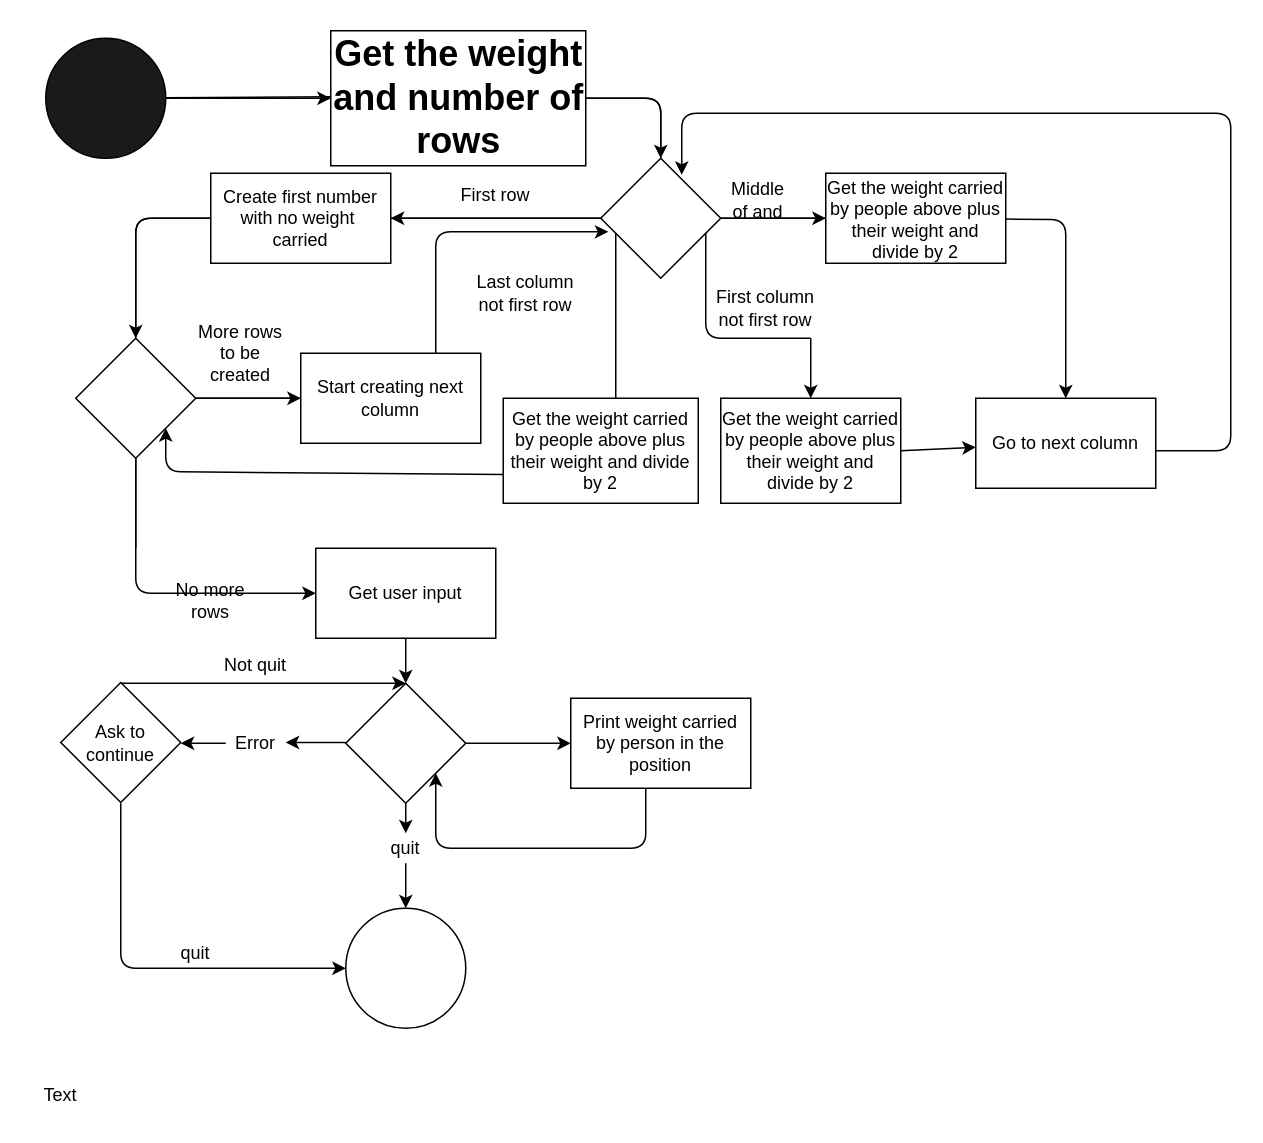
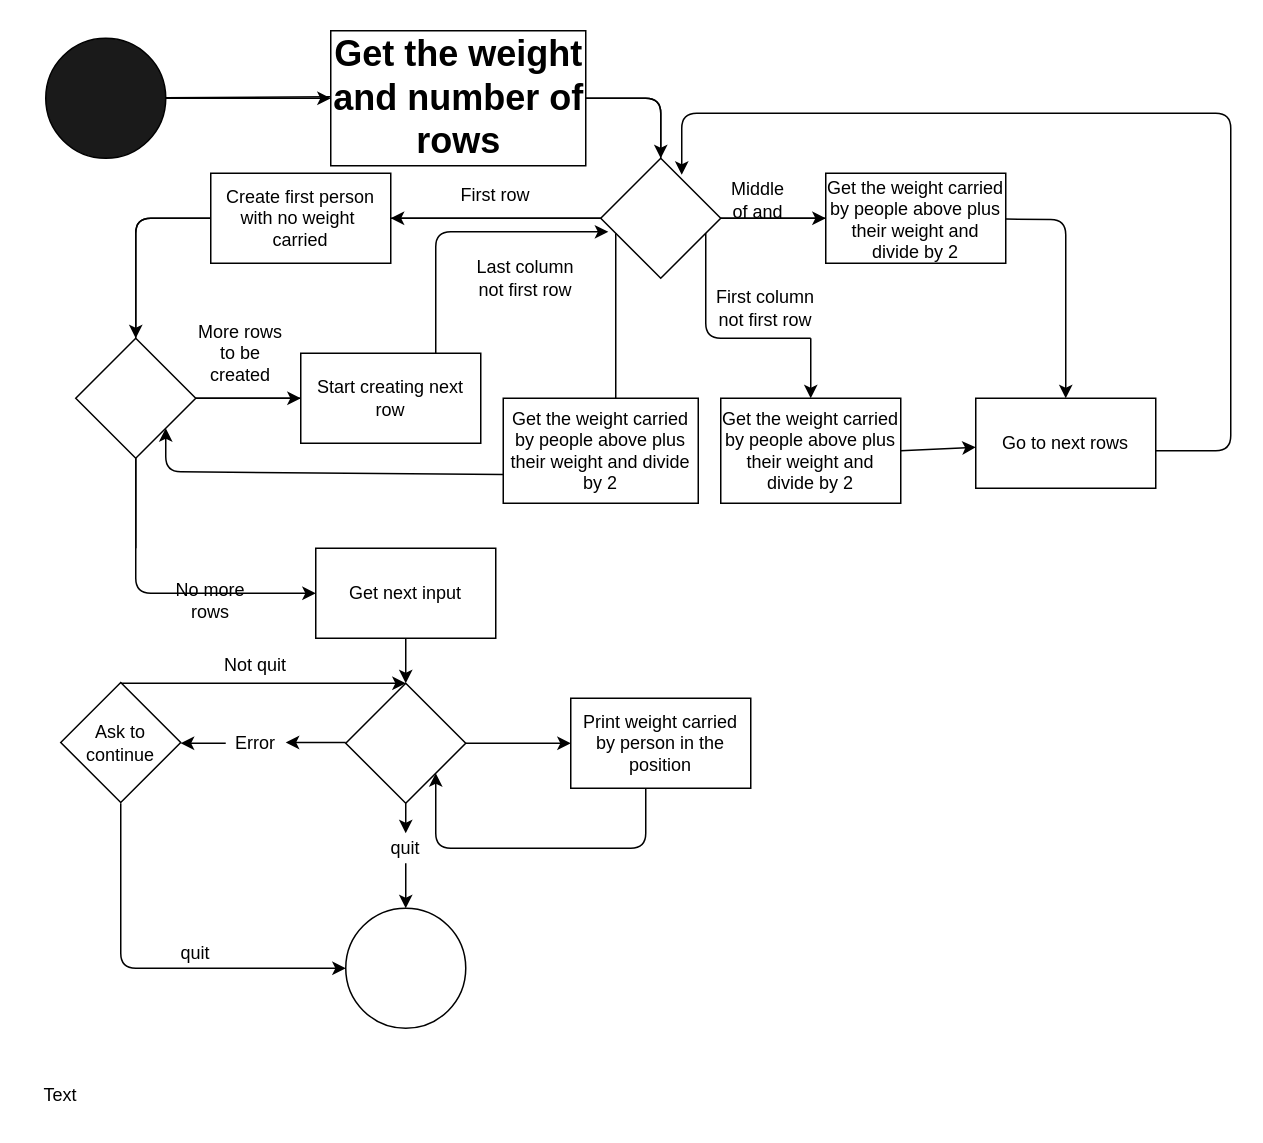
node "Create first number with no weight carried": label "Create first number with no weight carried" -> "Create first person with no weight carried"
node "Last column not first row": moved (526, 293) -> (526, 278)
node "Start creating next column": label "Start creating next column" -> "Start creating next row"
node "Go to next column": label "Go to next column" -> "Go to next rows"
node "Get user input": label "Get user input" -> "Get next input"
